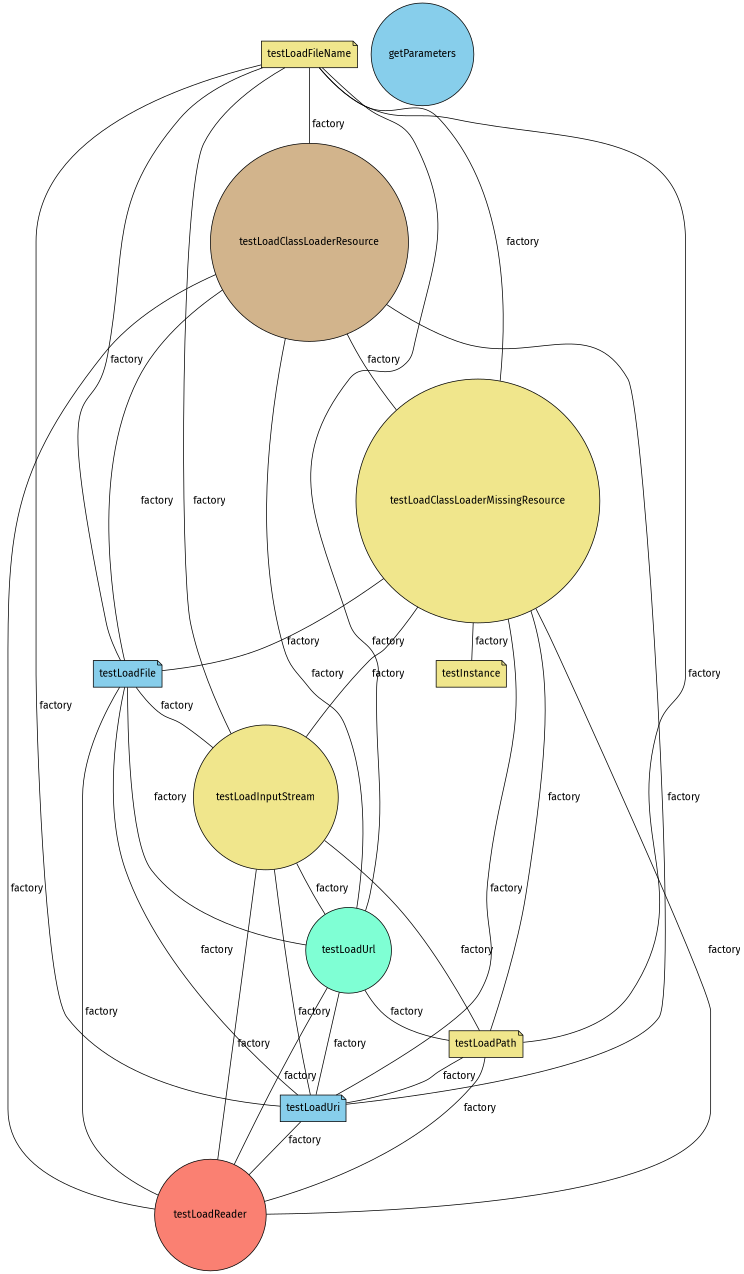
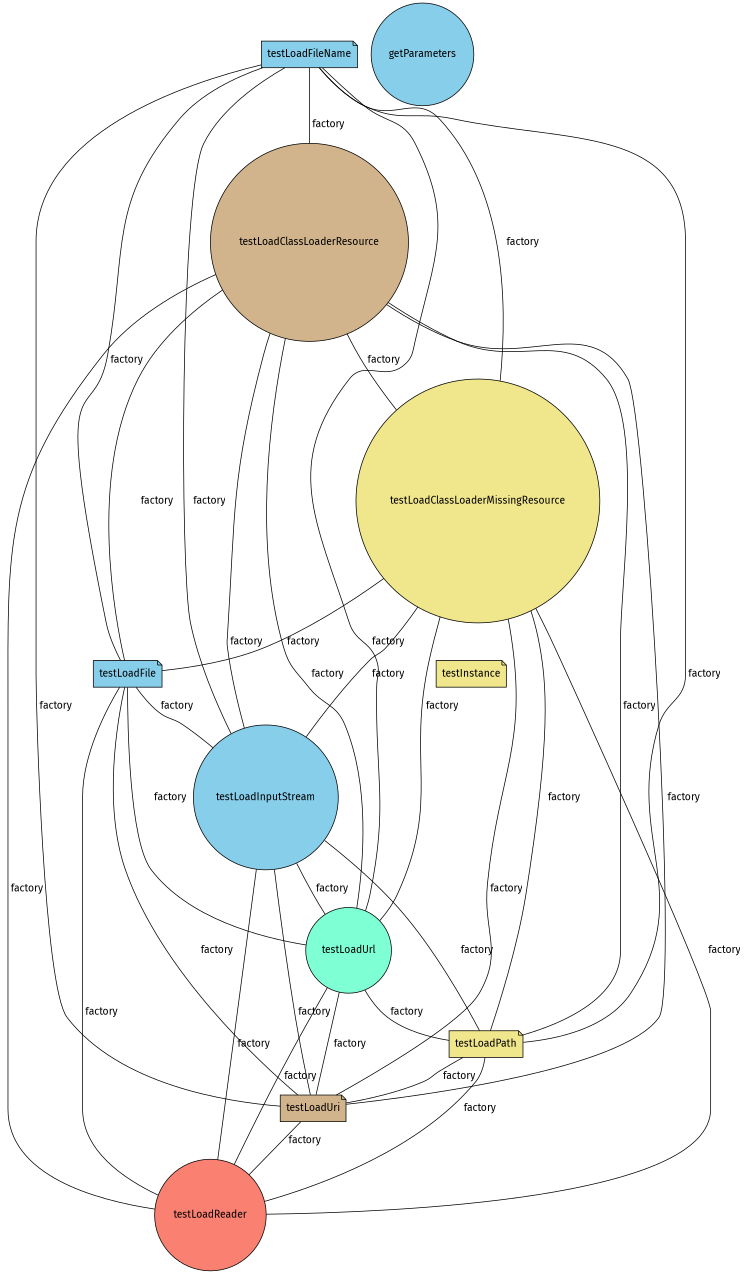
node "testLoadFileName": fillcolor khaki -> skyblue
edge "testLoadClassLoaderResource" -- "testLoadInputStream": added, label "factory"
edge "testLoadClassLoaderResource" -- "testLoadPath": added, label "factory"
edge "testLoadClassLoaderMissingResource" -- "testInstance": now "testLoadClassLoaderMissingResource" -- "testLoadUrl"
node "testLoadInputStream": fillcolor khaki -> skyblue
node "testLoadUri": fillcolor skyblue -> tan
